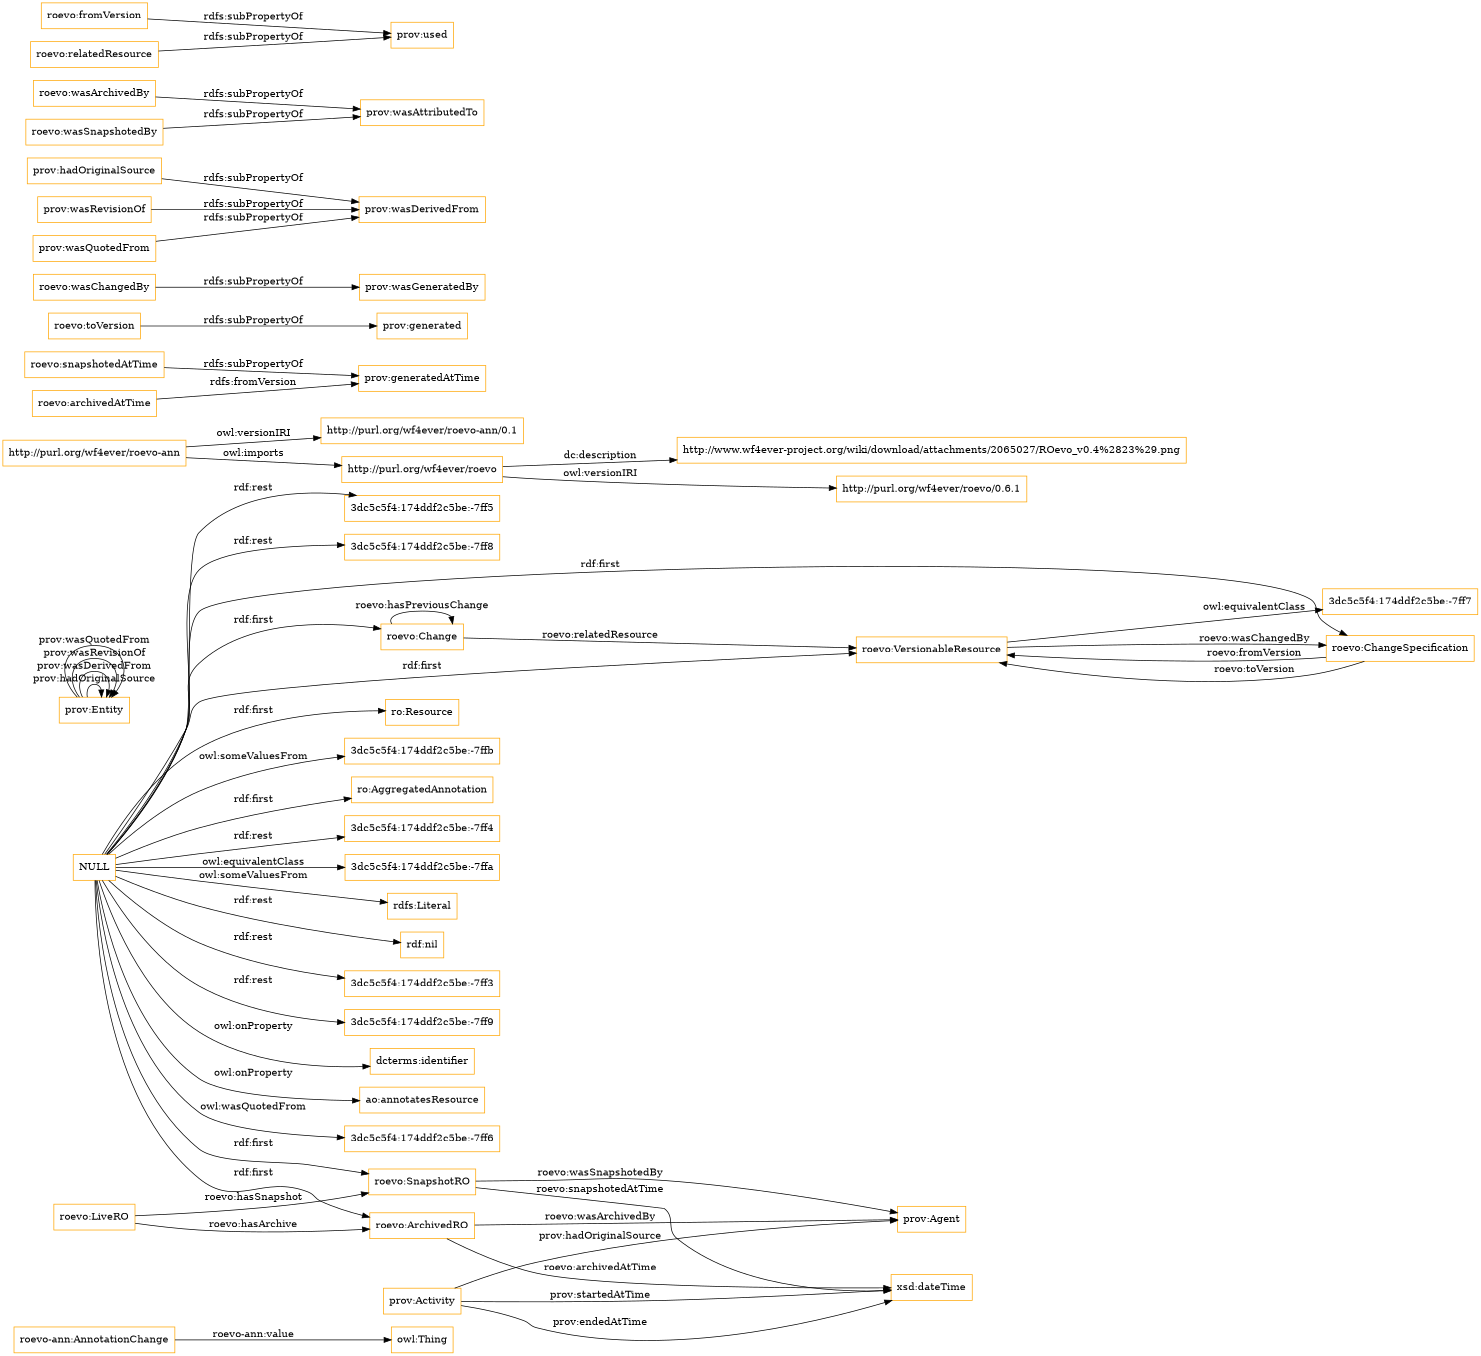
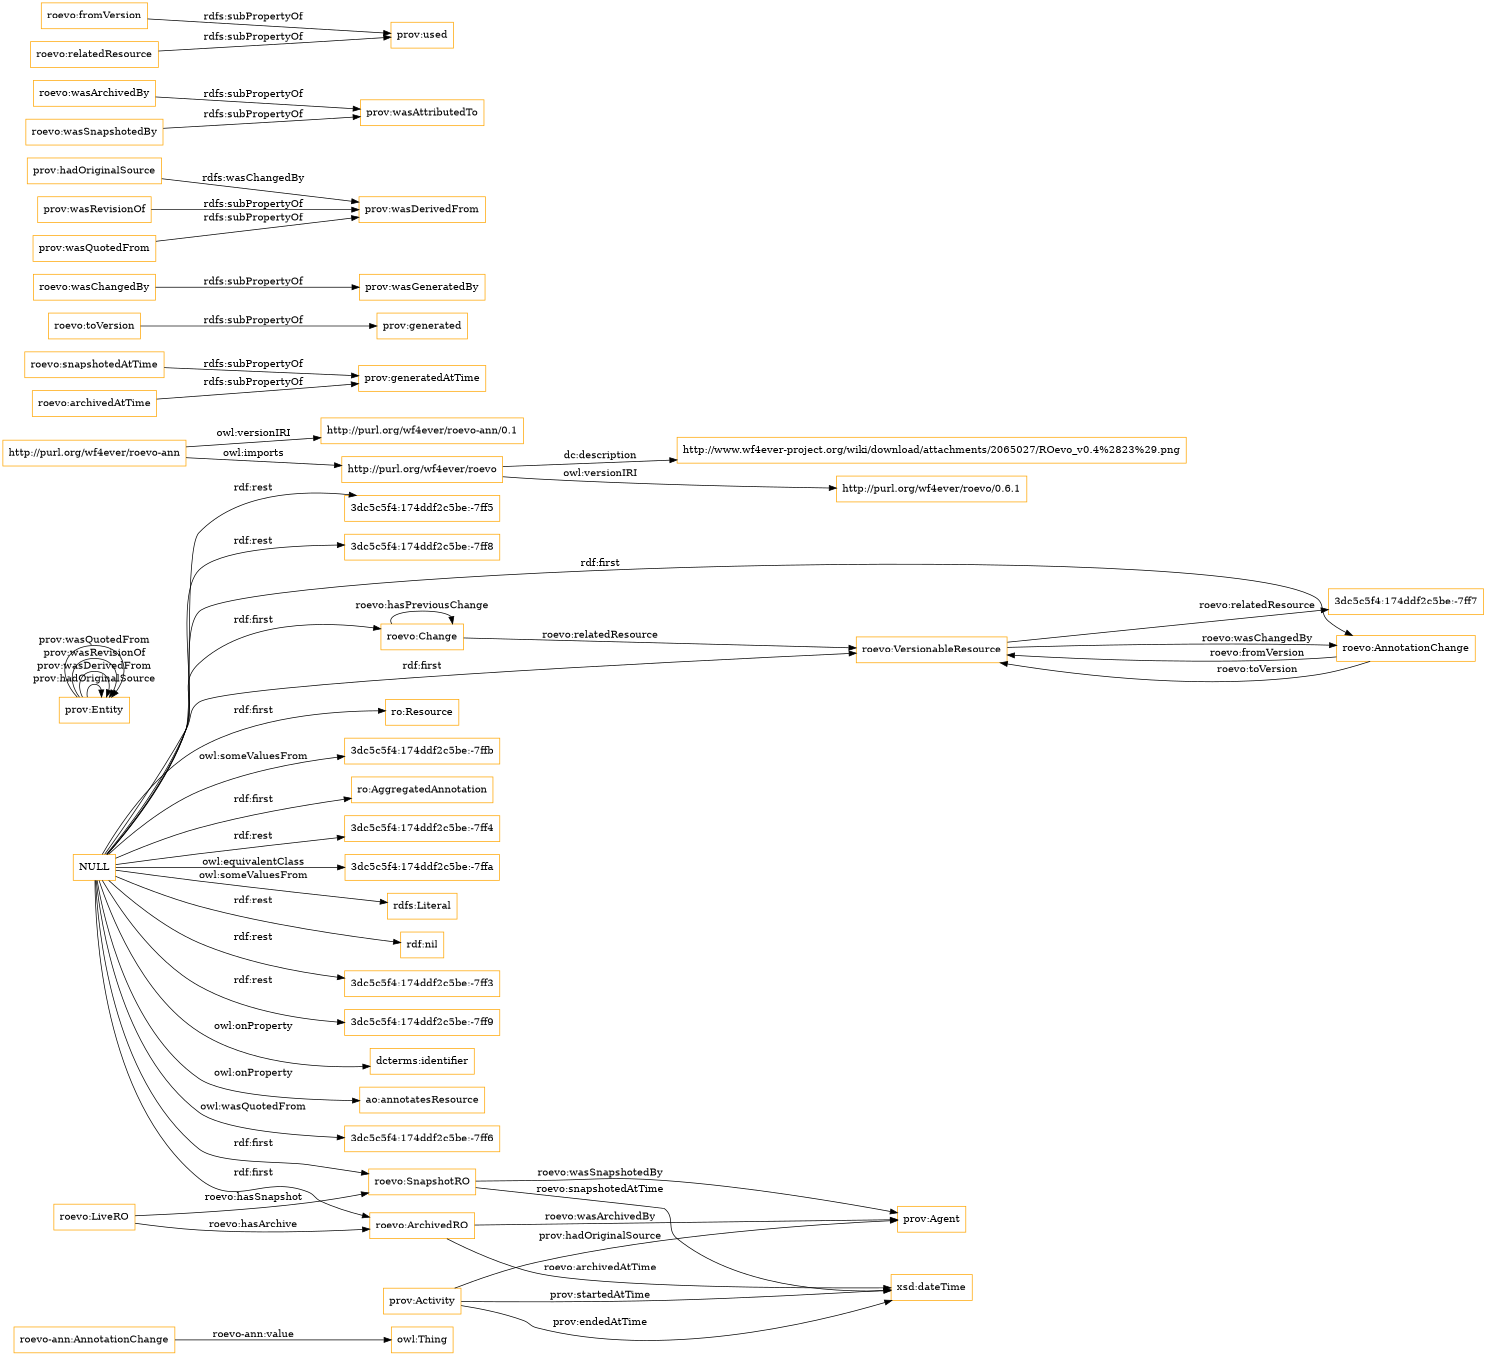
edge "prov:hadOriginalSource" -> "prov:wasDerivedFrom": label "rdfs:subPropertyOf" -> "rdfs:wasChangedBy"
edge "roevo:archivedAtTime" -> "prov:generatedAtTime": label "rdfs:fromVersion" -> "rdfs:subPropertyOf"
edge "roevo:VersionableResource" -> "3dc5c5f4:174ddf2c5be:-7ff7": label "owl:equivalentClass" -> "roevo:relatedResource"
node "roevo:ChangeSpecification": label "roevo:ChangeSpecification" -> "roevo:AnnotationChange"
